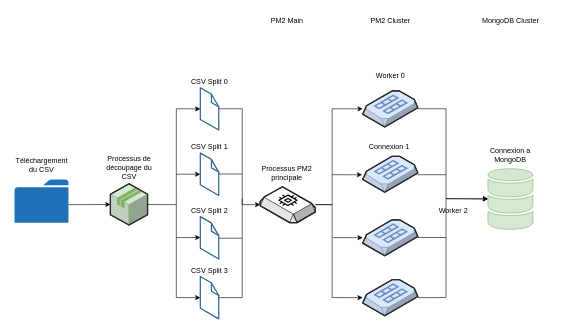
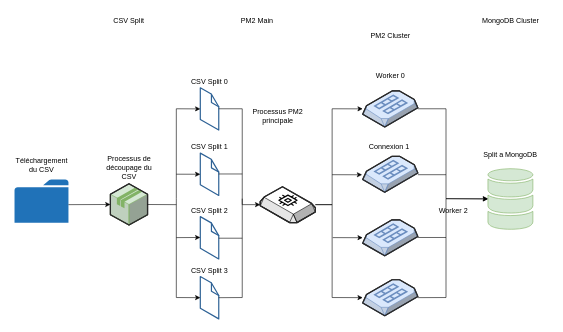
node "CSV Split": added
node "PM2 Main": moved (287, 21) -> (257, 21)
node "PM2 Cluster": moved (390, 21) -> (390, 36)
node "Connexion a MongoDB": label "Connexion a MongoDB" -> "Split a MongoDB"
node "Processus PM2 principale": moved (287, 173) -> (278, 116)
